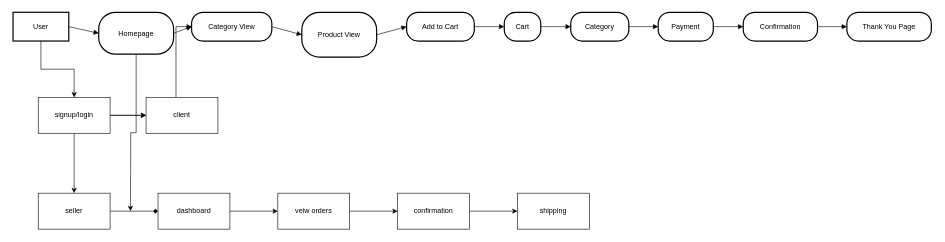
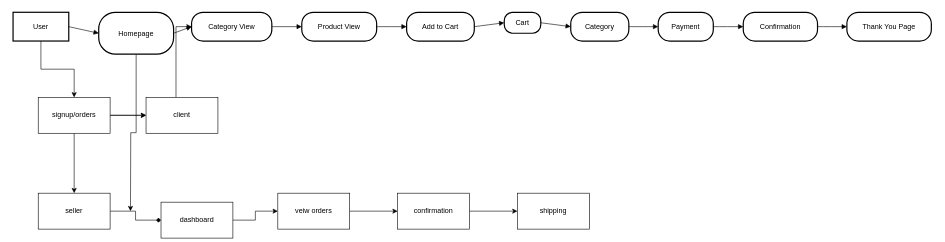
node "Cart": size 37x29 -> 37x21
node "Product View": size 75x45 -> 75x29
node "signup/login": label "signup/login" -> "signup/orders"
node "dashboard": moved (194, 212) -> (197, 221)
